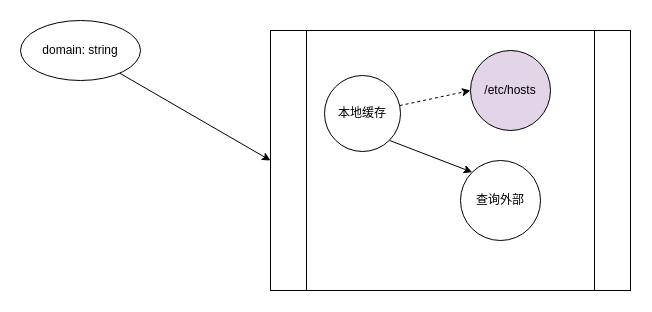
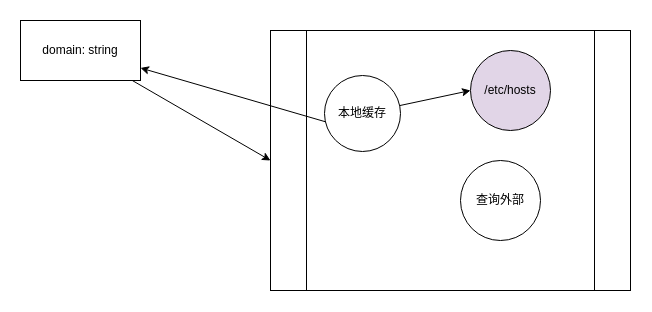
node "domain: string": shape ellipse -> rectangle
edge "本地缓存" -> "/etc/hosts": style dashed -> solid
edge "本地缓存" -> "查询外部": now "本地缓存" -> "domain: string"
